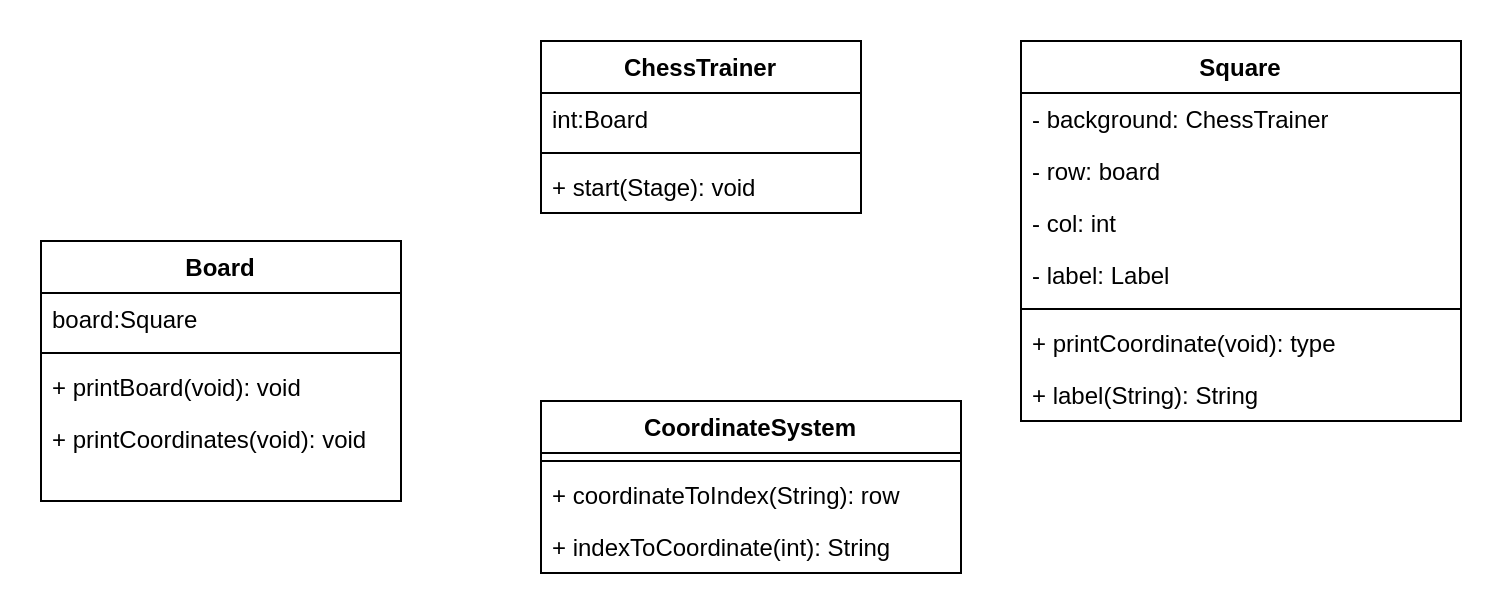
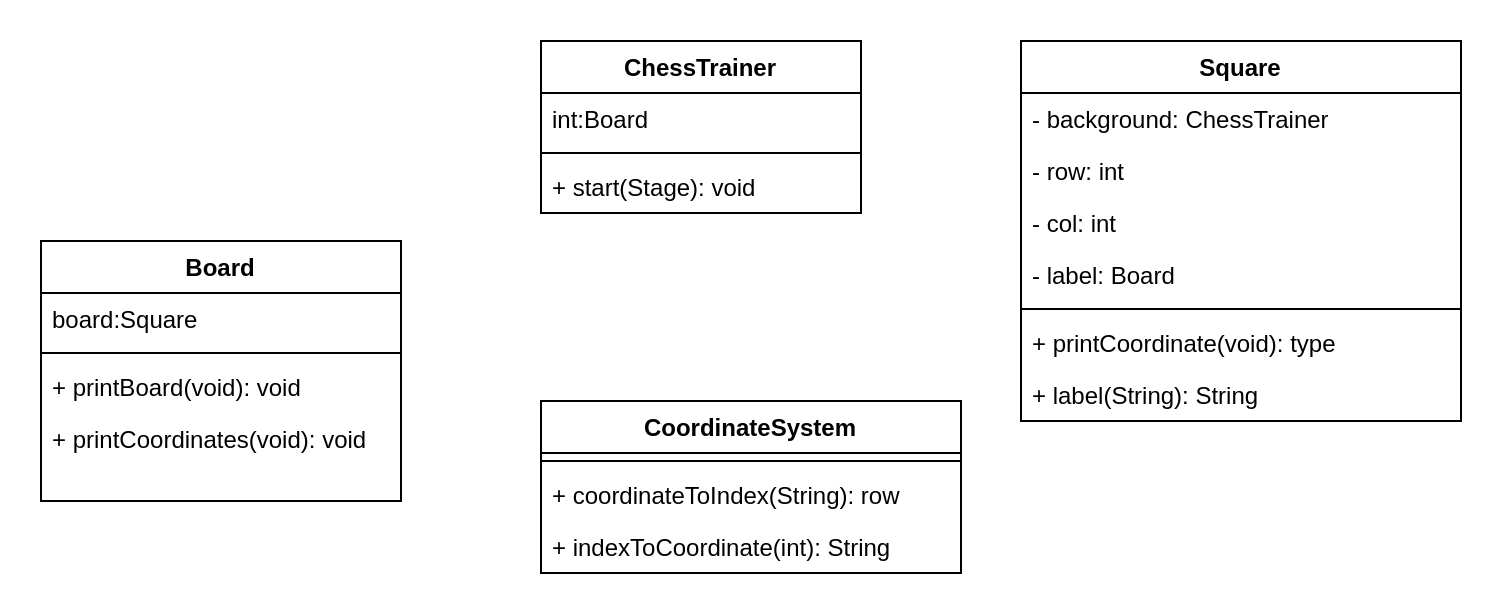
node "- row: board": label "- row: board" -> "- row: int"
node "- label: Label": label "- label: Label" -> "- label: Board"
